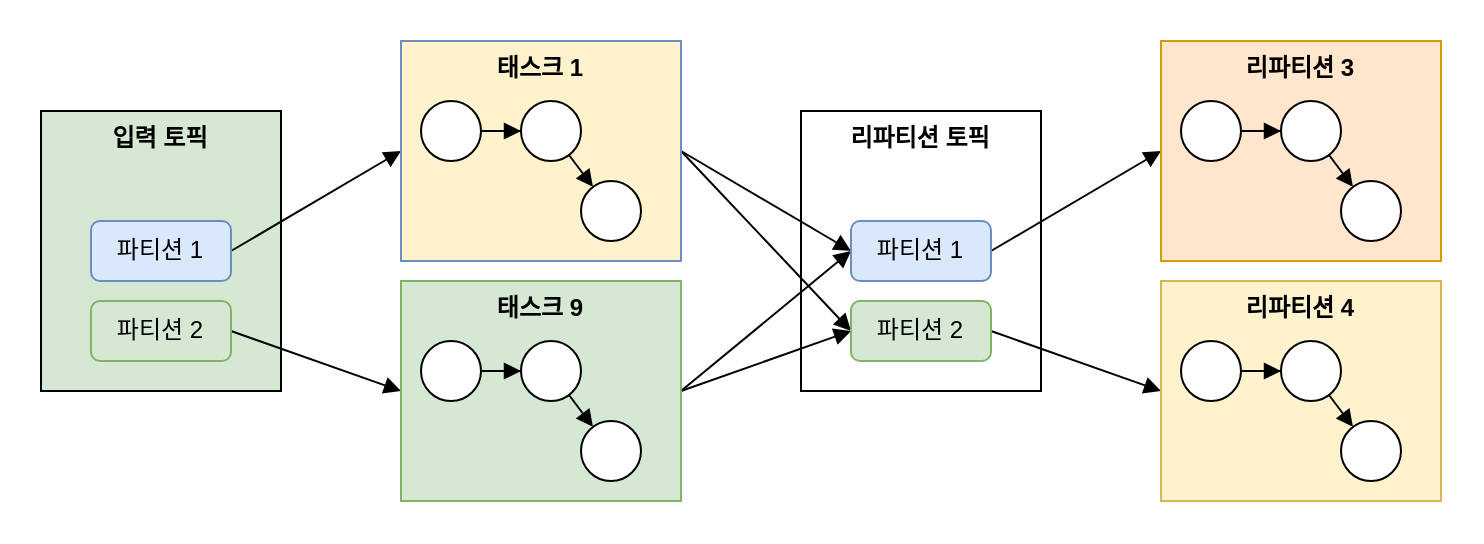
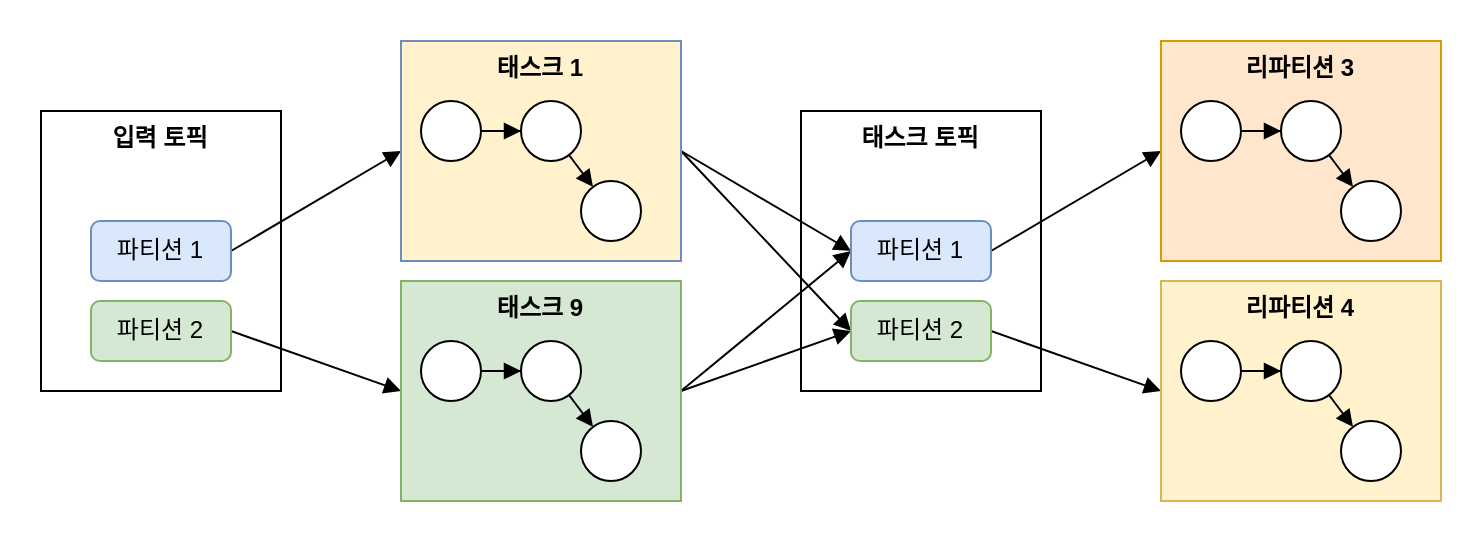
node "입력 토픽": fillcolor #d5e8d4 -> #ffffff
node "리파티션 토픽": label "리파티션 토픽" -> "태스크 토픽"
